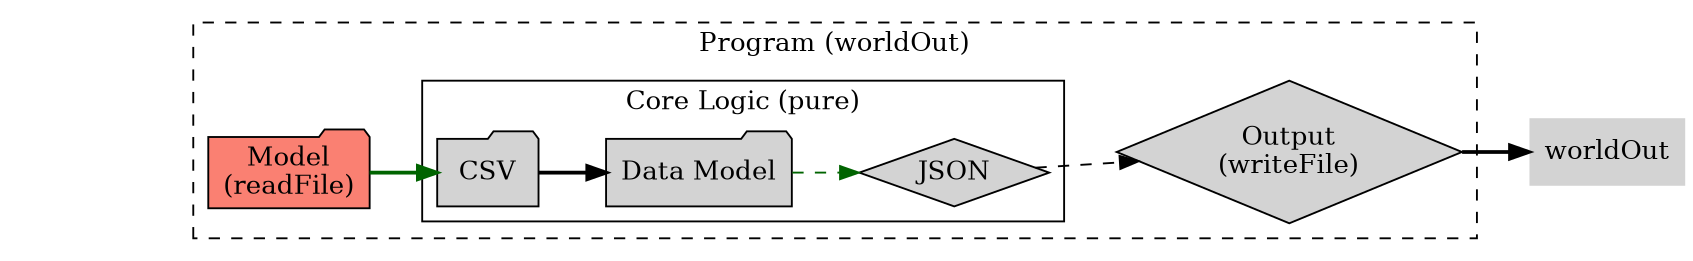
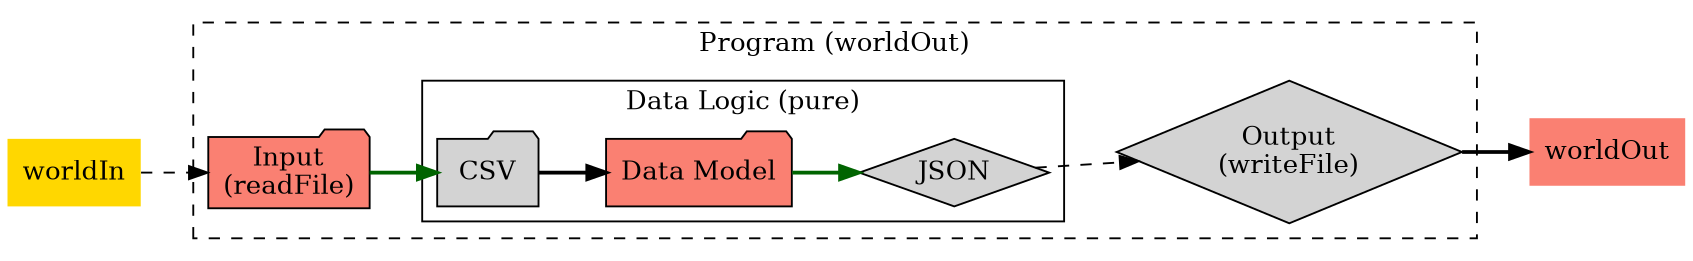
cluster "Core Logic (pure)": label "Core Logic (pure)" -> "Data Logic (pure)"
node "worldOut": fillcolor lightgrey -> salmon
node "worldIn": added
node "Model (readFile)": label "Model (readFile)" -> "Input (readFile)"
node "Data Model": fillcolor lightgrey -> salmon
edge "Data Model" -> "JSON": style dashed -> bold
